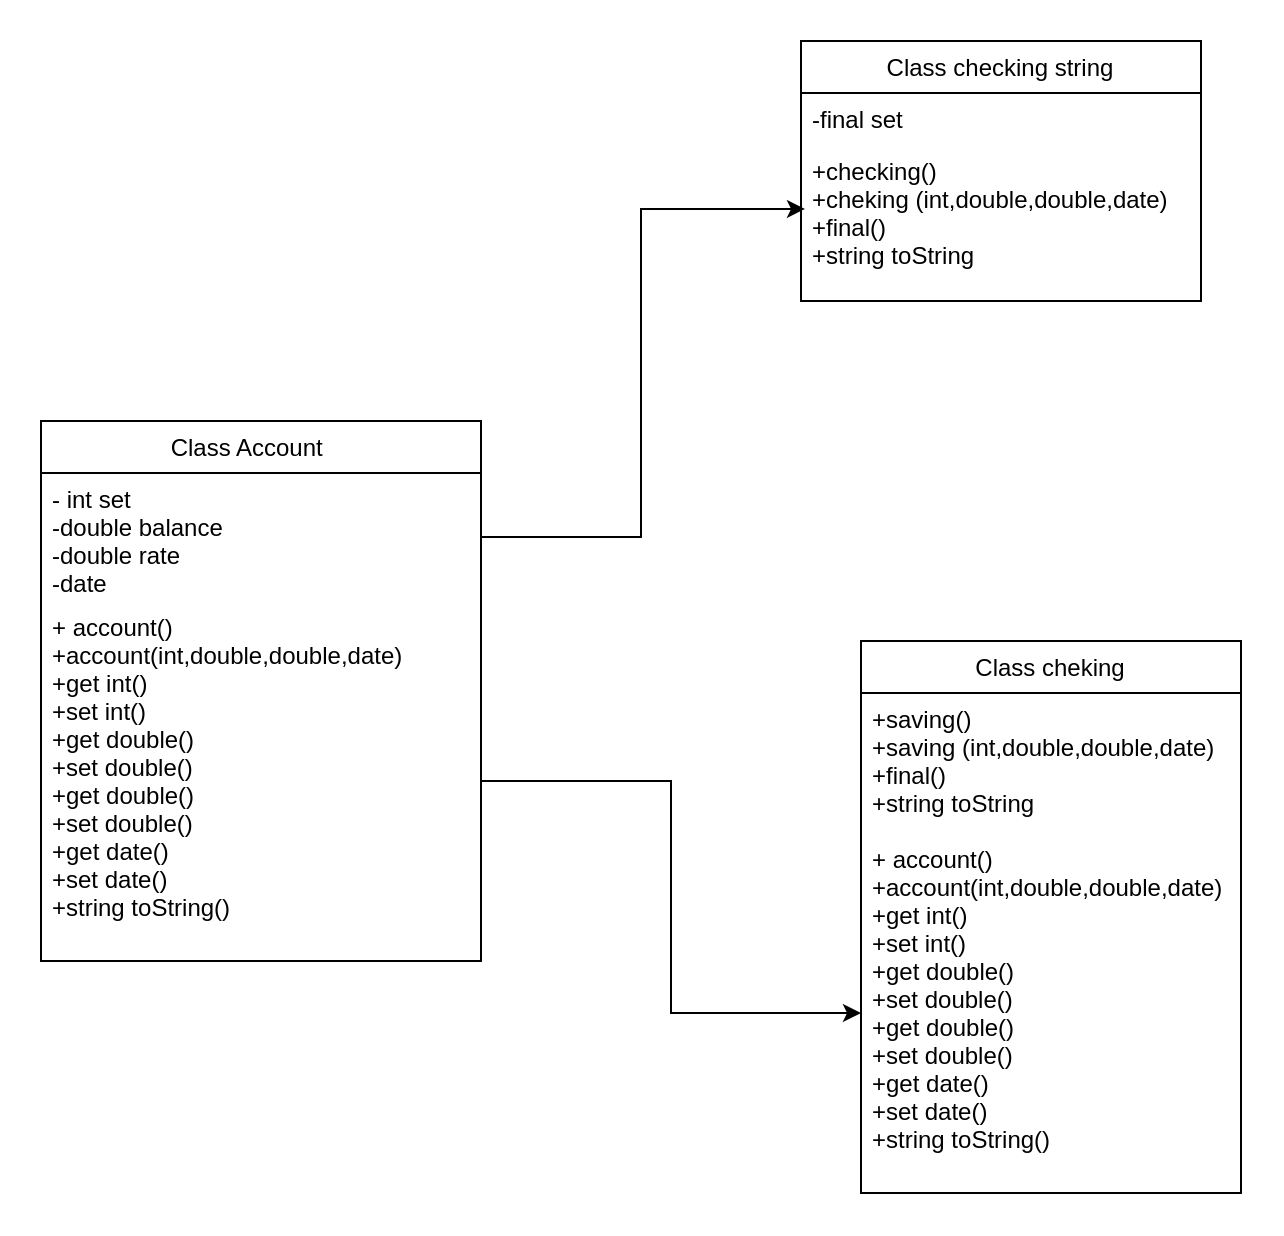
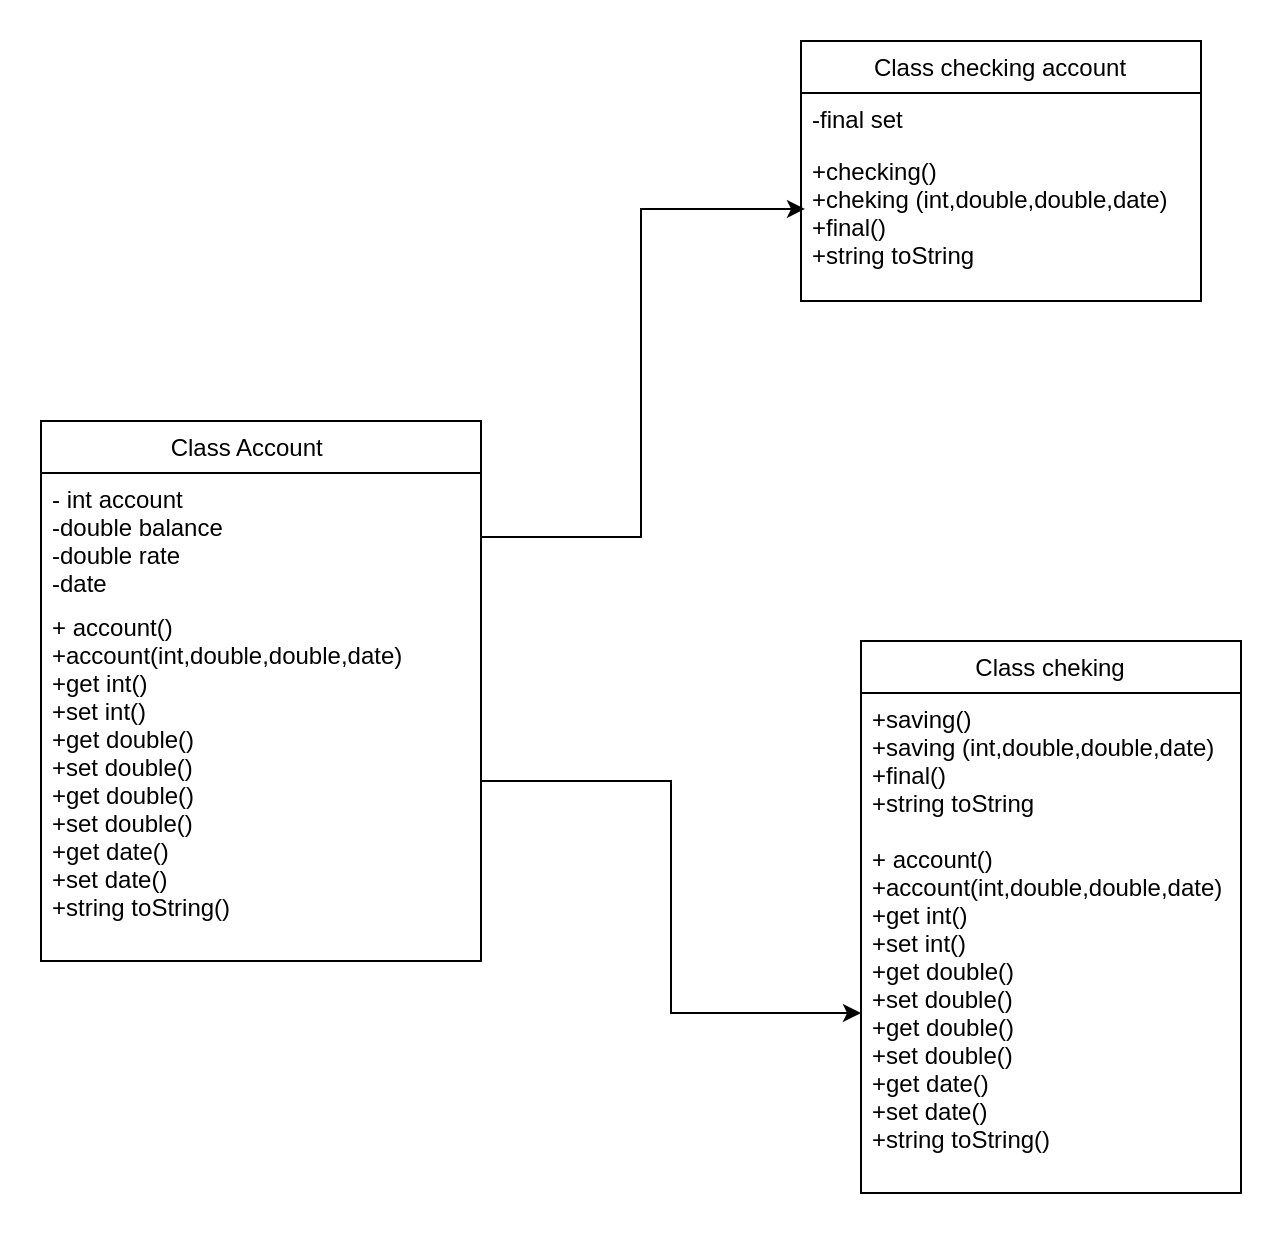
node "Class checking string": label "Class checking string" -> "Class checking account"
node "- int set -double balance -double rate -date": label "- int set -double balance -double rate -date" -> "- int account -double balance -double rate -date"
